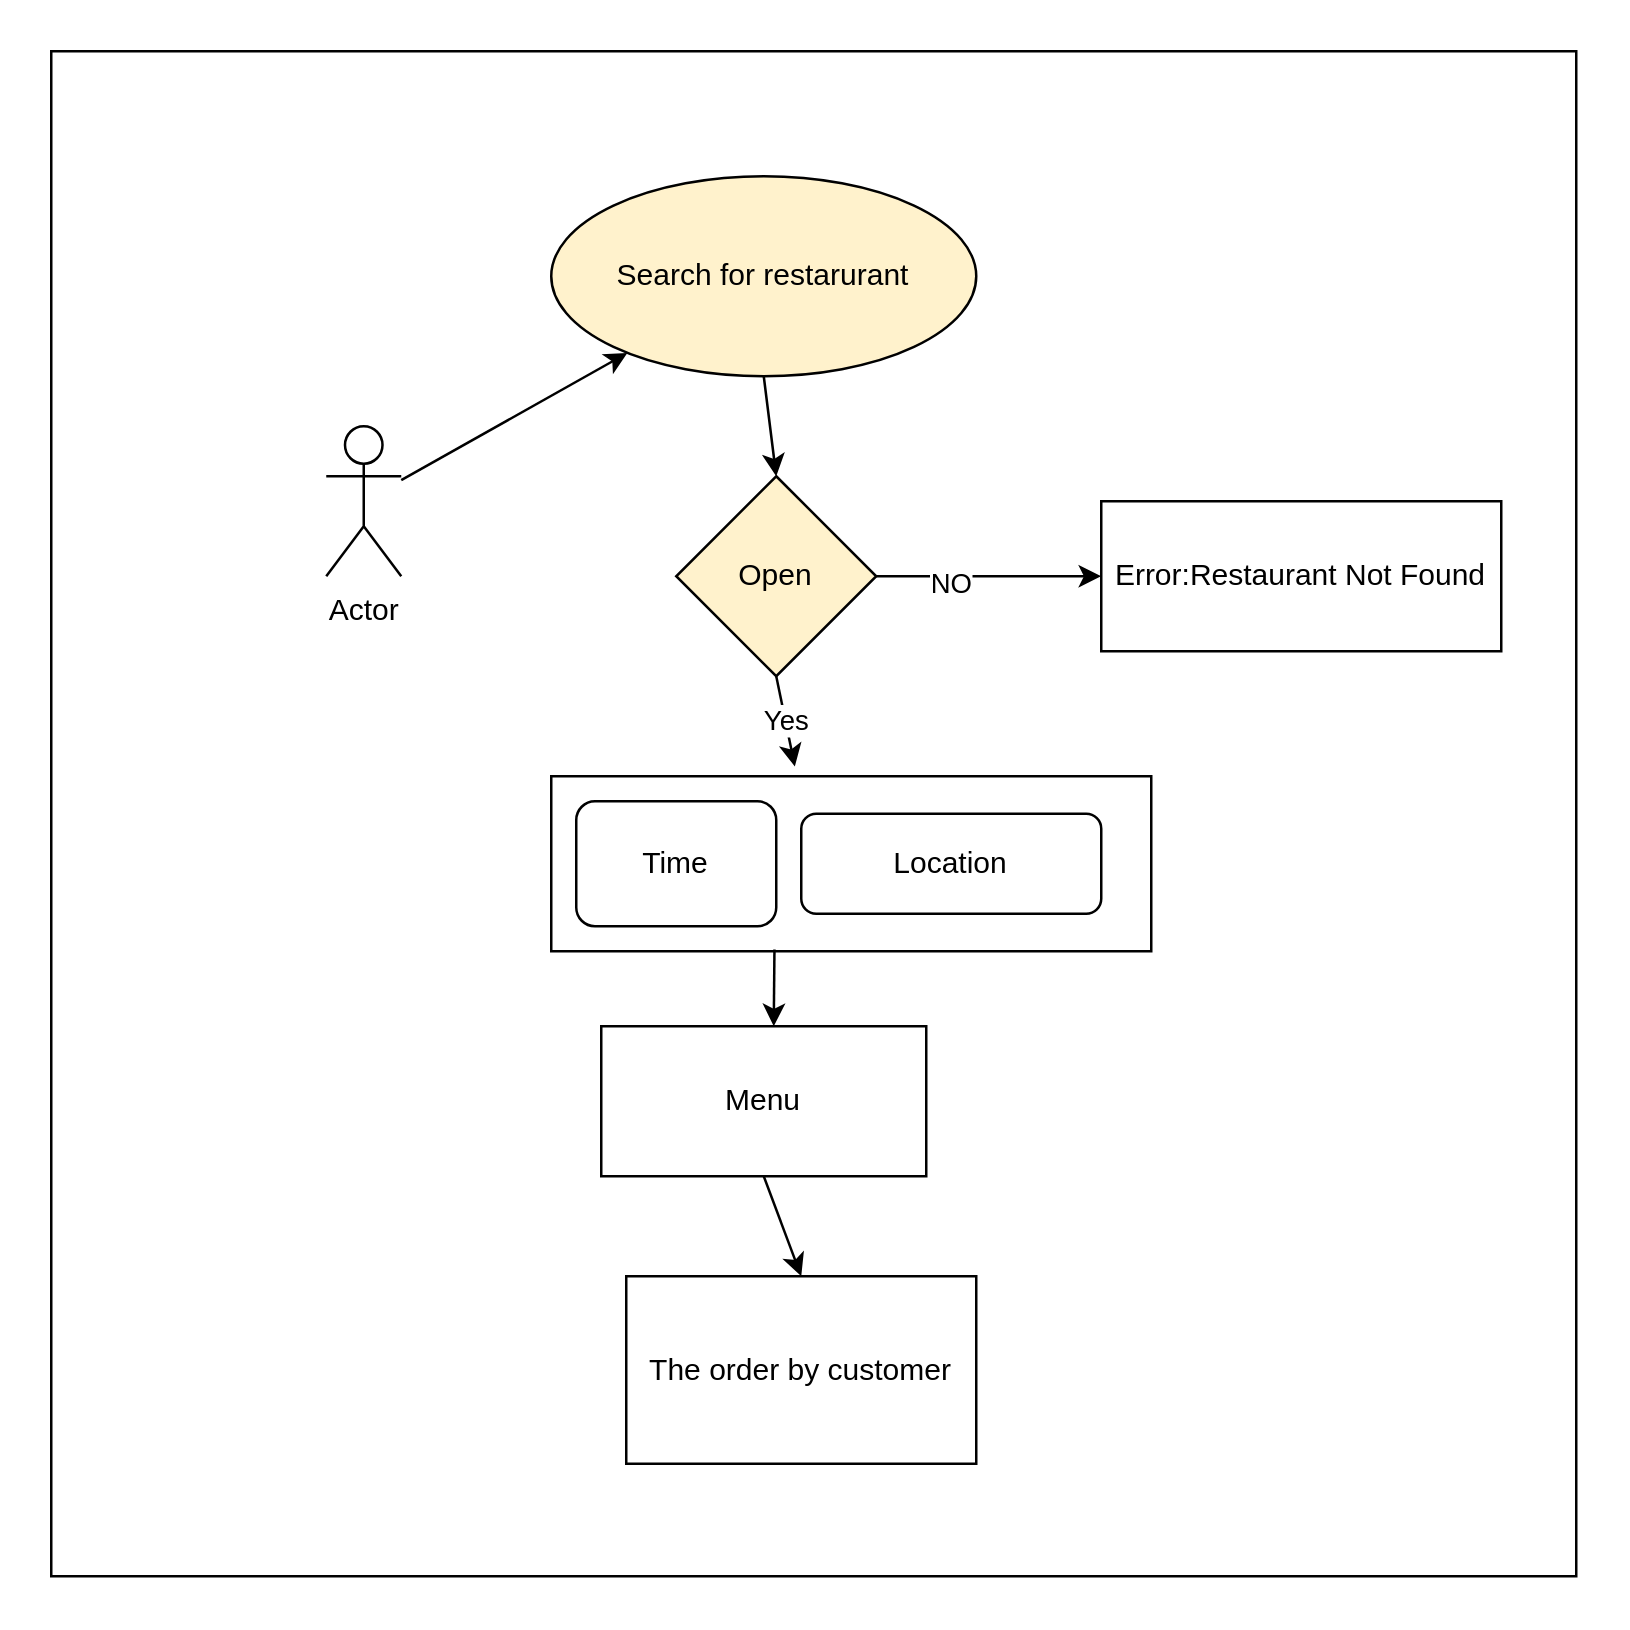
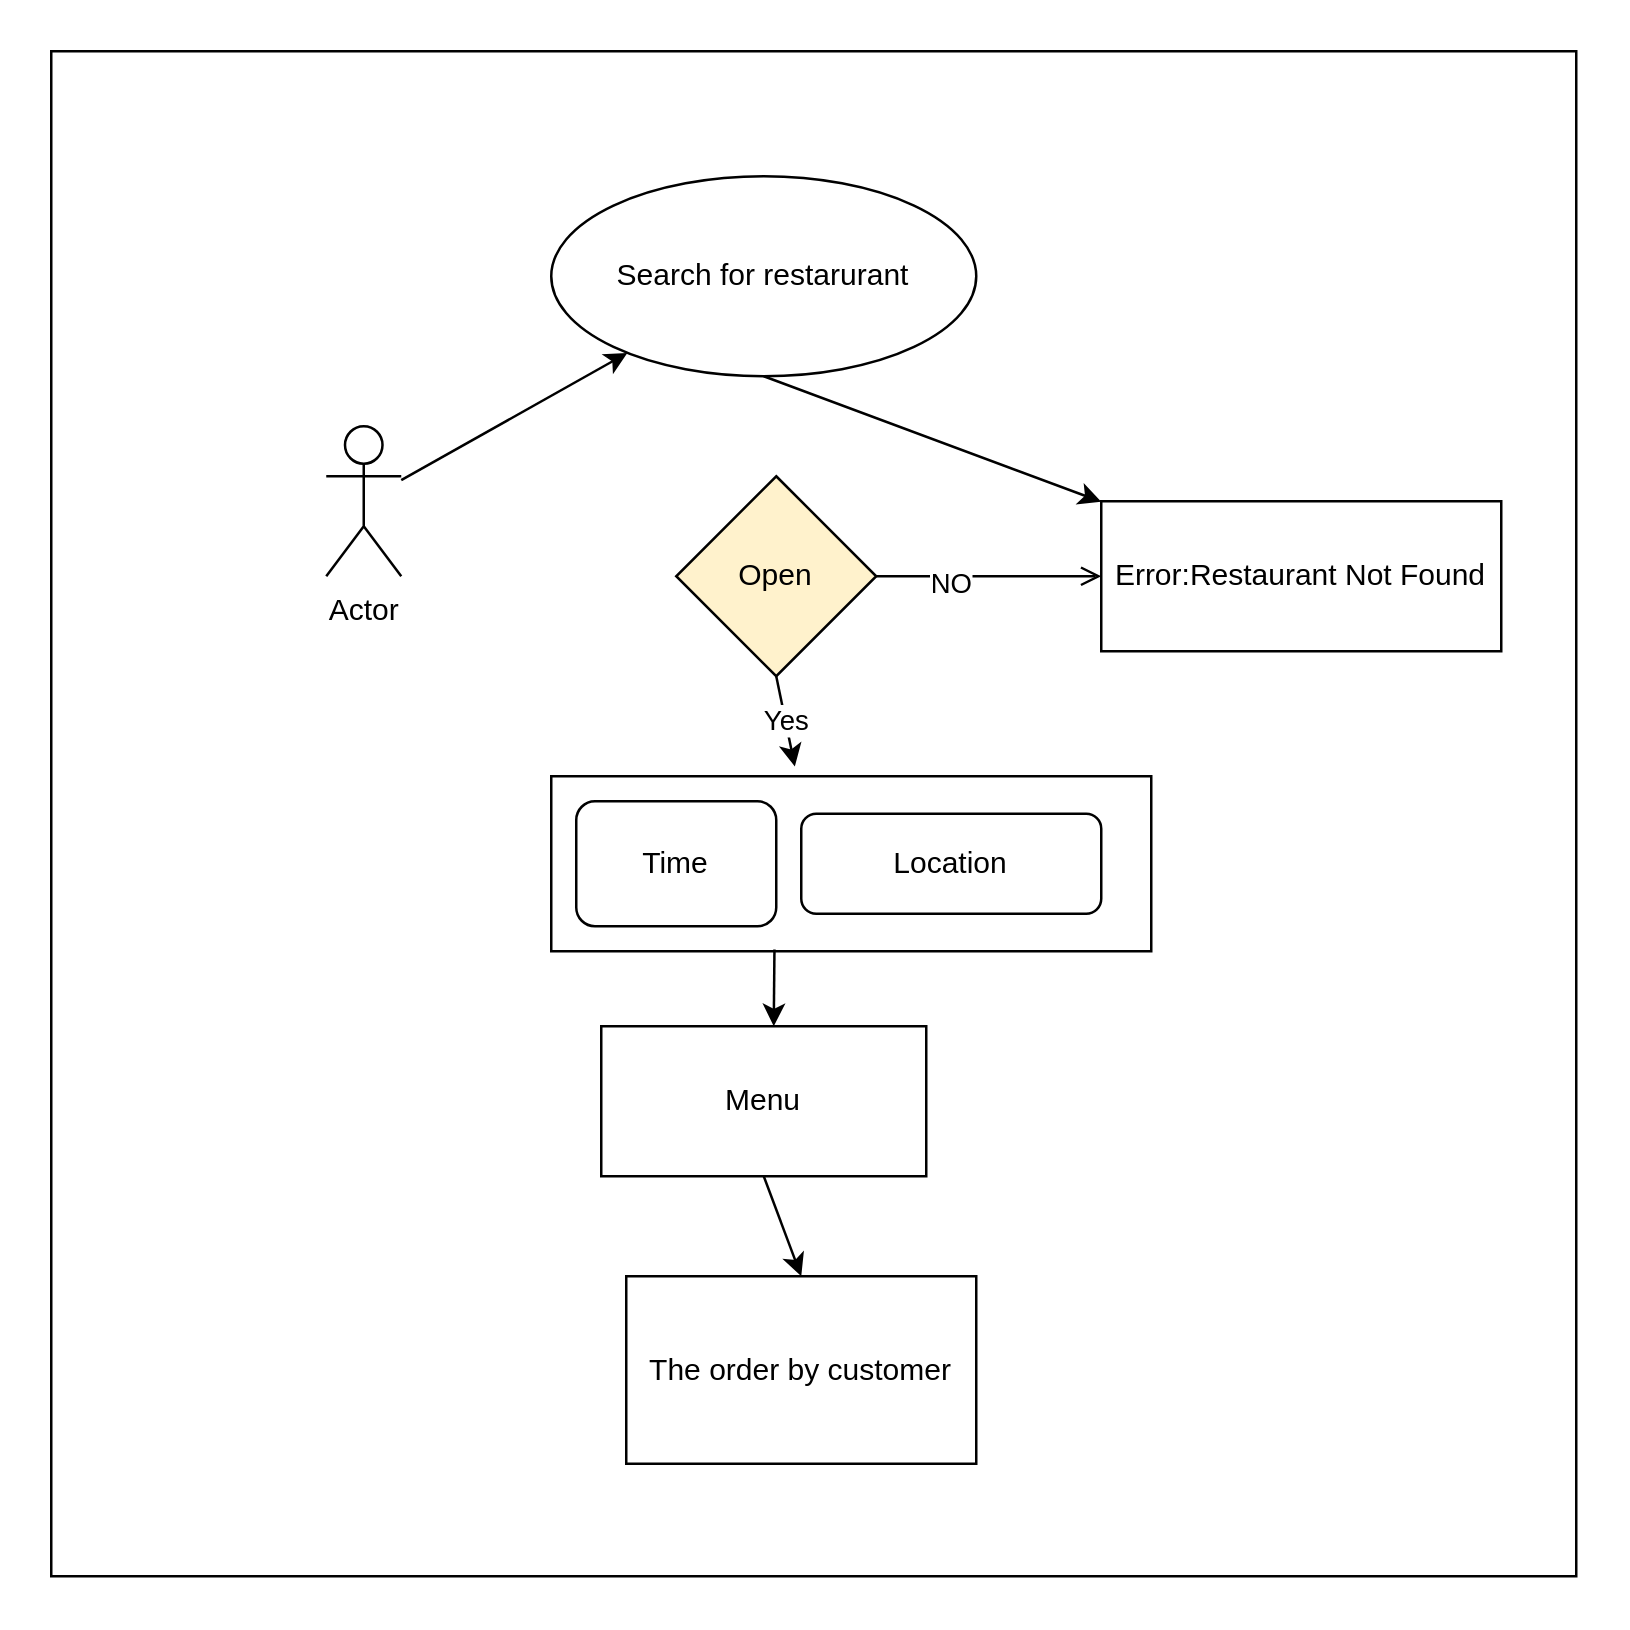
node "Search for restarurant": fillcolor #fff2cc -> #ffffff
edge "Search for restarurant" -> "Open": now "Search for restarurant" -> "Error:Restaurant Not Found"
edge "Open" -> "Error:Restaurant Not Found": arrowhead classic -> open
